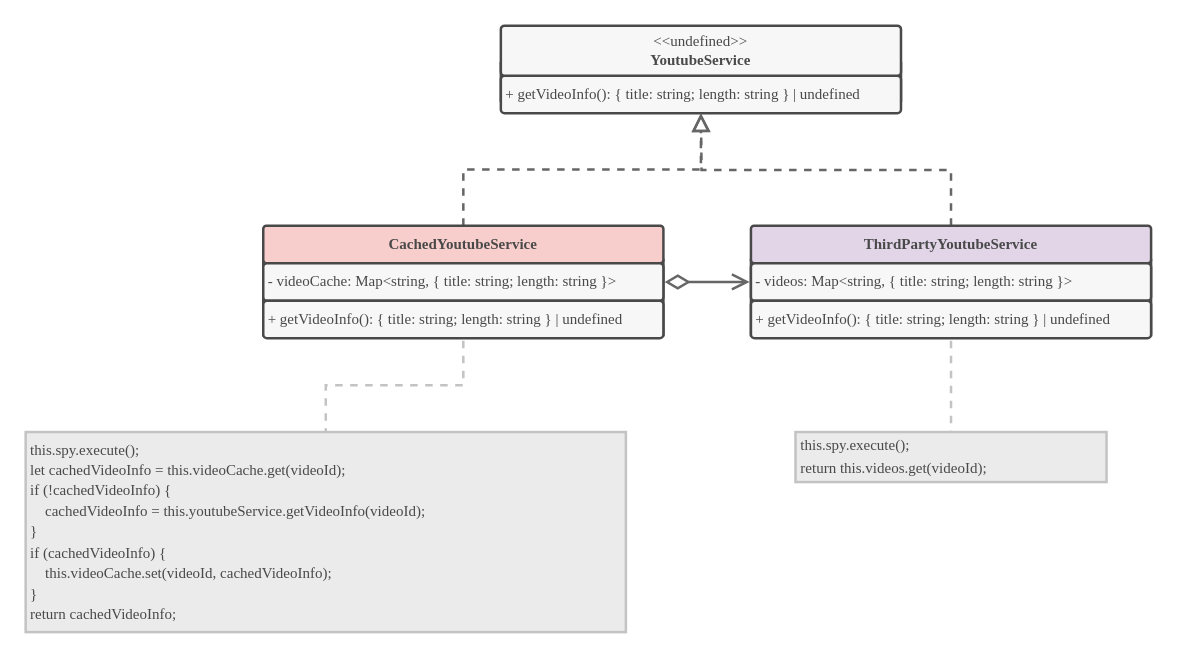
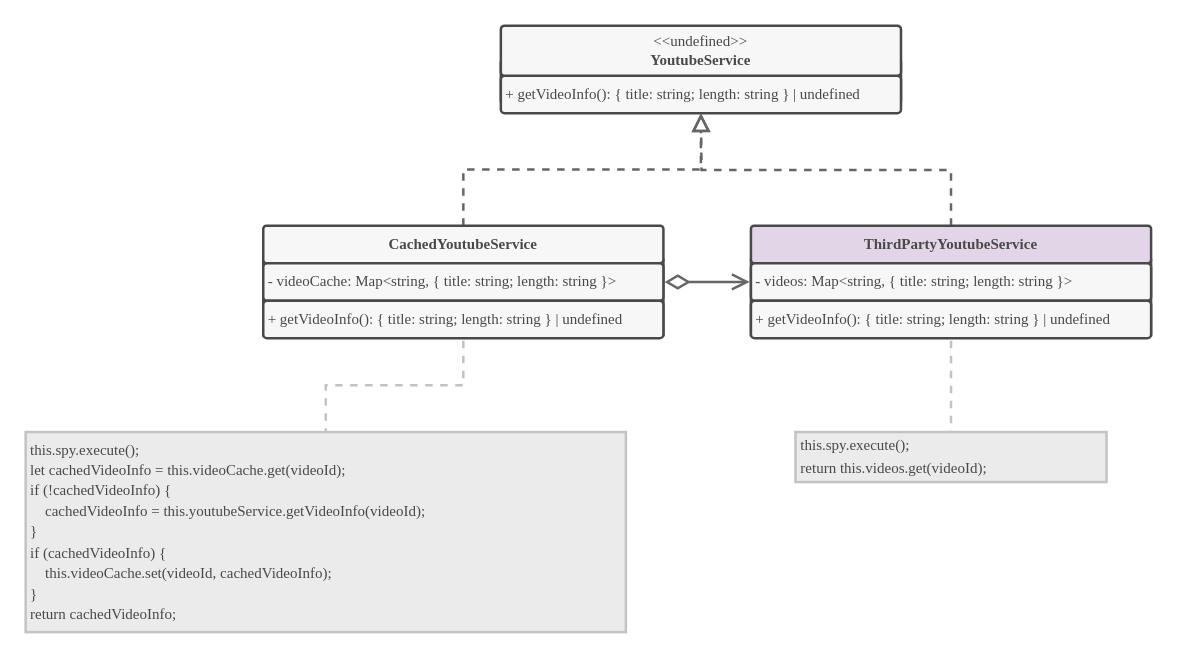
node "CachedYoutubeService": fillcolor #f8cecc -> #f7f7f7
